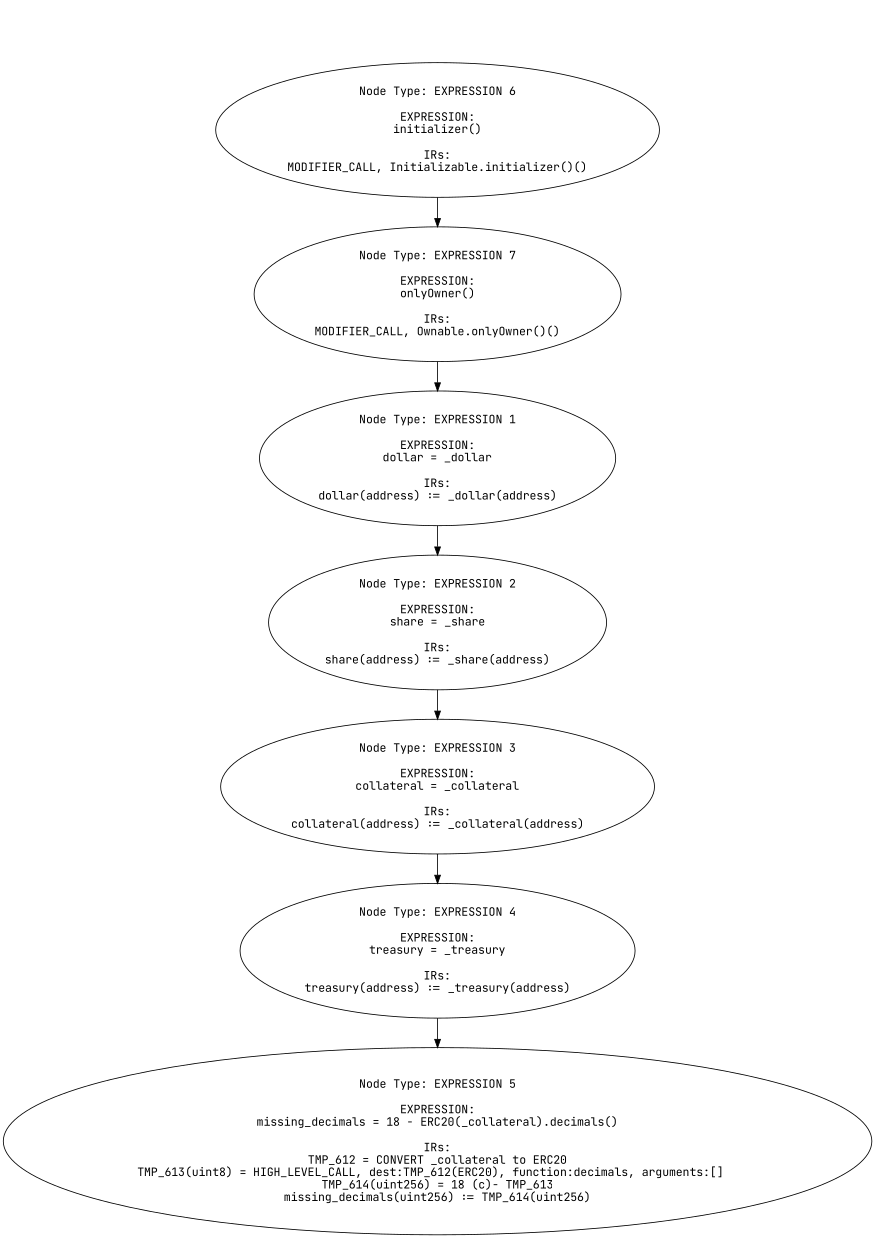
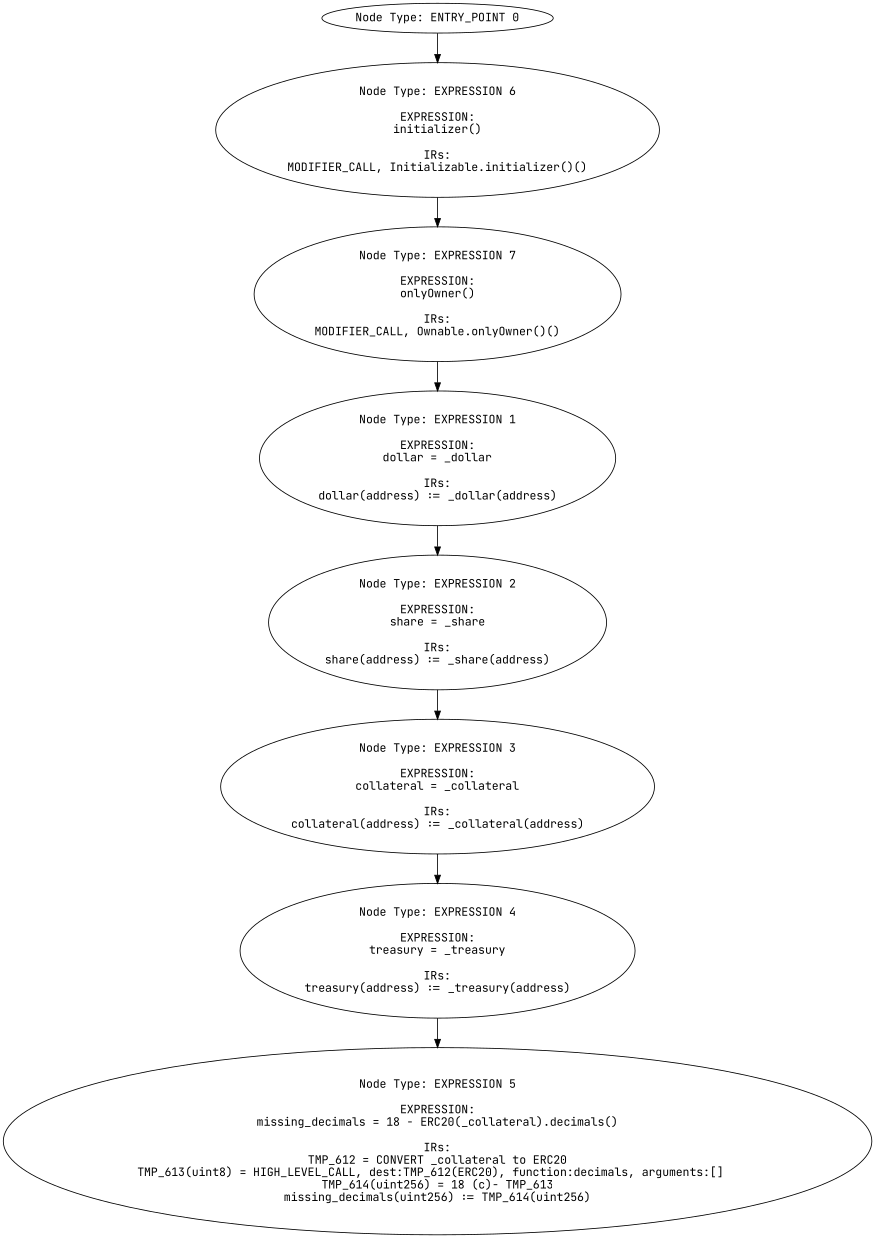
node "Node Type: ENTRY_POINT 0": added
